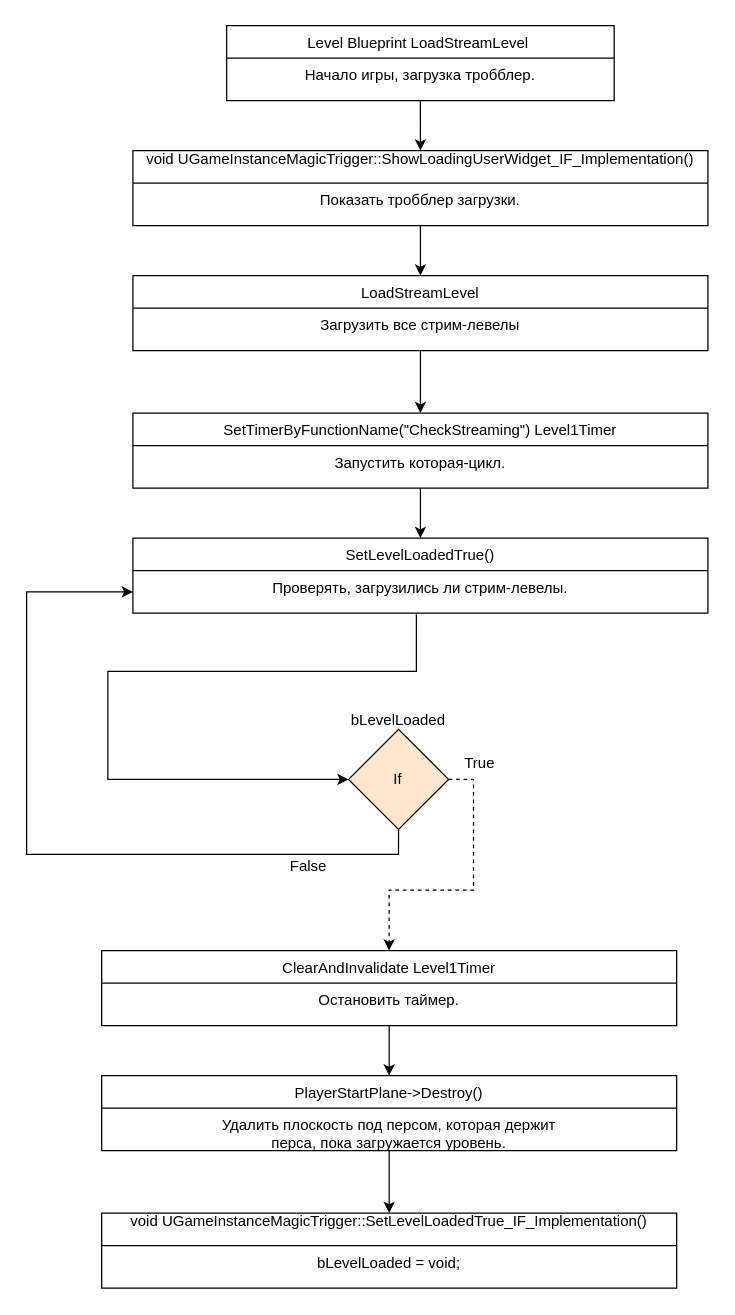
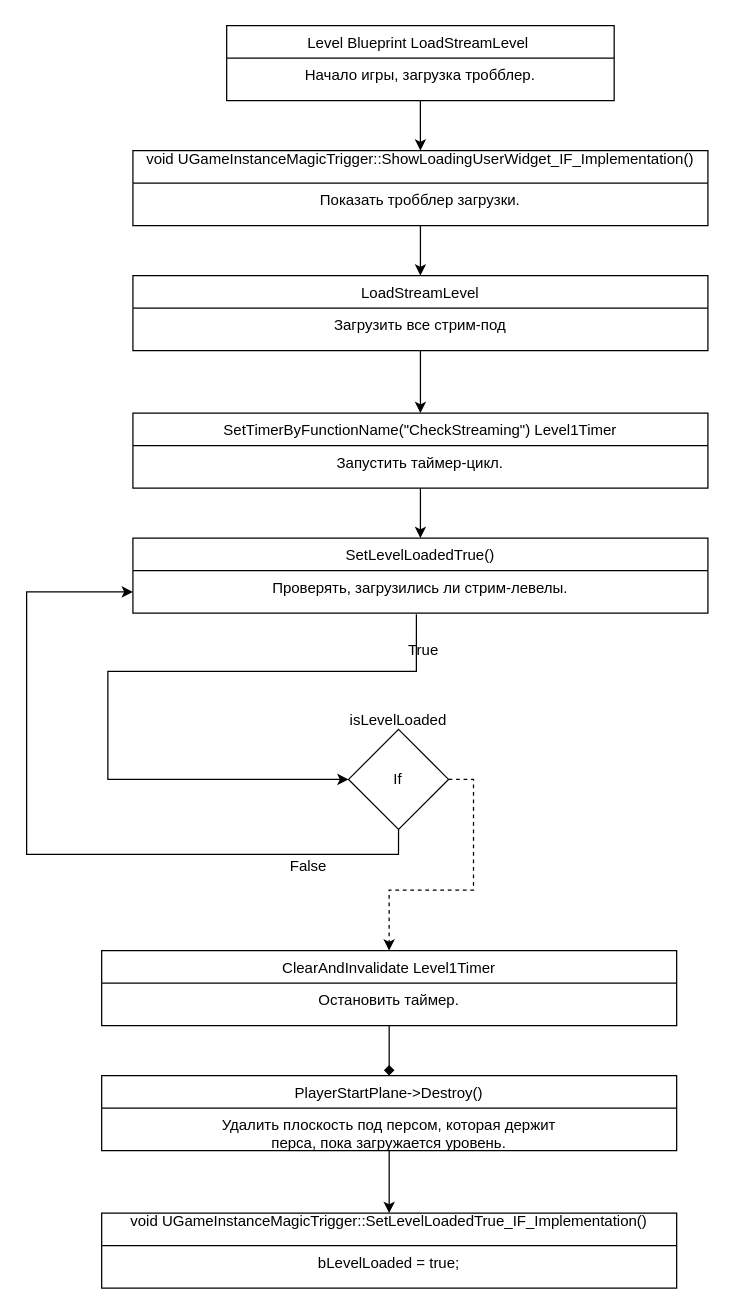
node "Загрузить все стрим-левелы": label "Загрузить все стрим-левелы" -> "Загрузить все стрим-под"
node "Запустить которая-цикл.": label "Запустить которая-цикл." -> "Запустить таймер-цикл."
node "bLevelLoaded": label "bLevelLoaded" -> "isLevelLoaded"
node "True": moved (480, 763) -> (424, 651)
node "If": fillcolor #ffe6cc -> #ffffff
edge "ClearAndInvalidate Level1Timer" -> "PlayerStartPlane->Destroy()": arrowhead classic -> diamond
node "bLevelLoaded = void;": label "bLevelLoaded = void;" -> "bLevelLoaded = true;"
